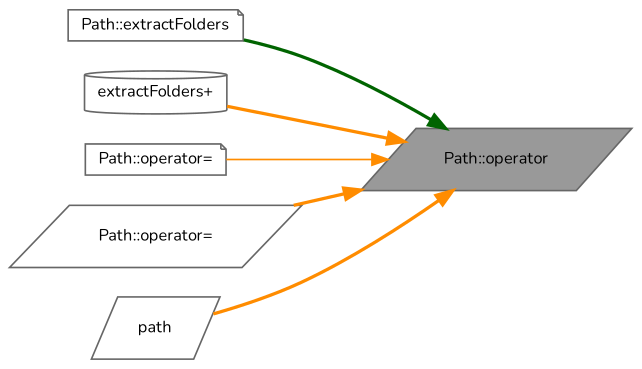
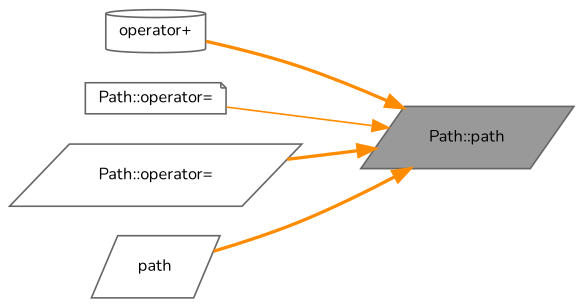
node "Path::extractFolders": removed
node "extractFolders+": label "extractFolders+" -> "operator+"
node "Path::operator": label "Path::operator" -> "Path::path"
